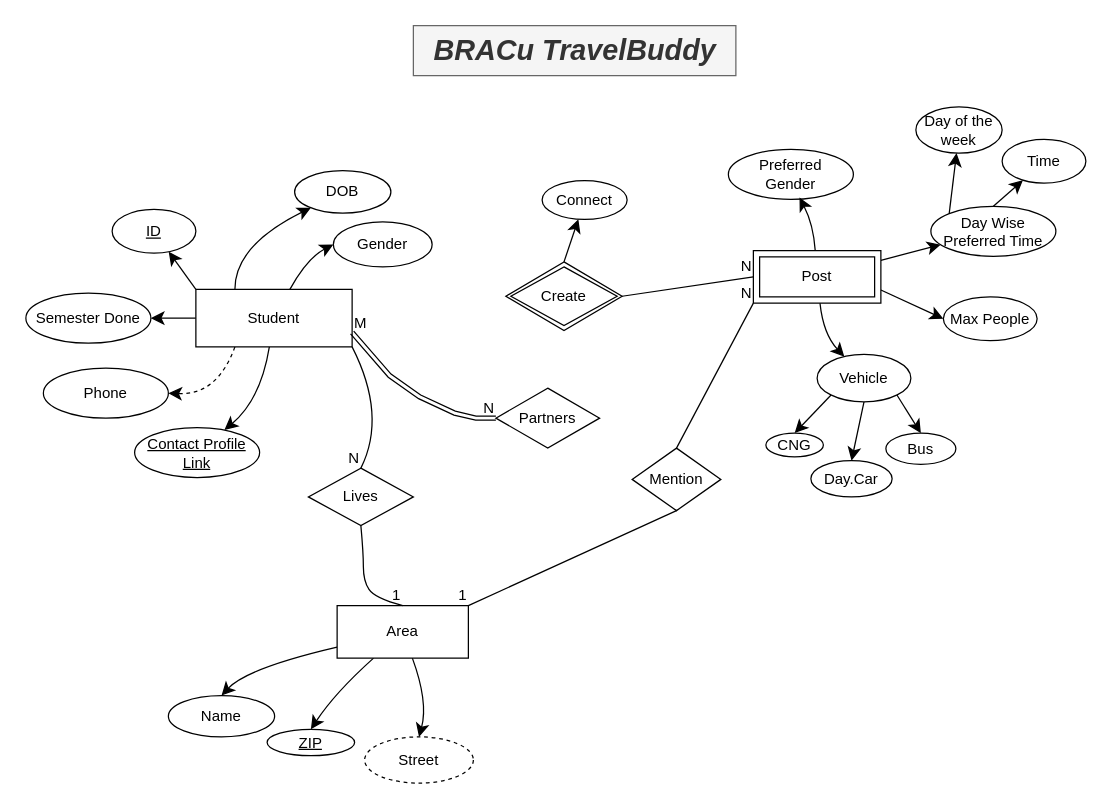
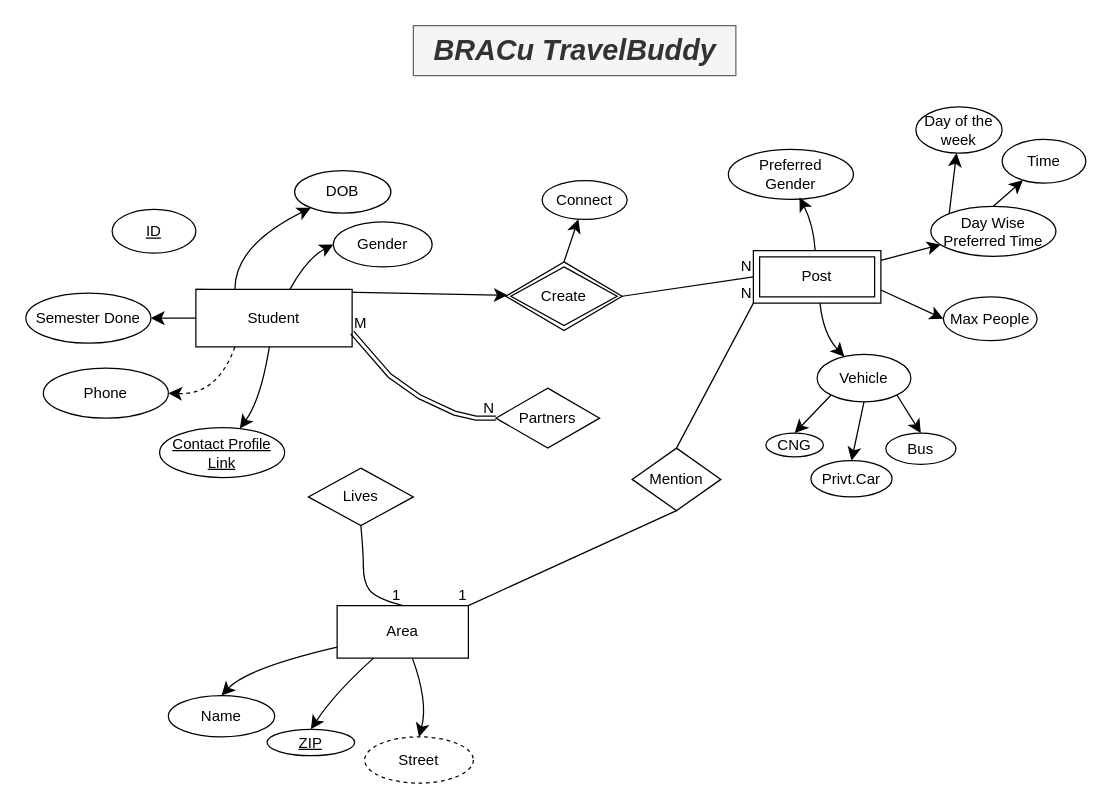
edge "Student" -> "ID": now "Student" -> "Create"
edge "Student" -- "Lives": removed, label "N"
node "Contact Profile Link": moved (197, 453) -> (222, 453)
node "Day.Car": label "Day.Car" -> "Privt.Car"
